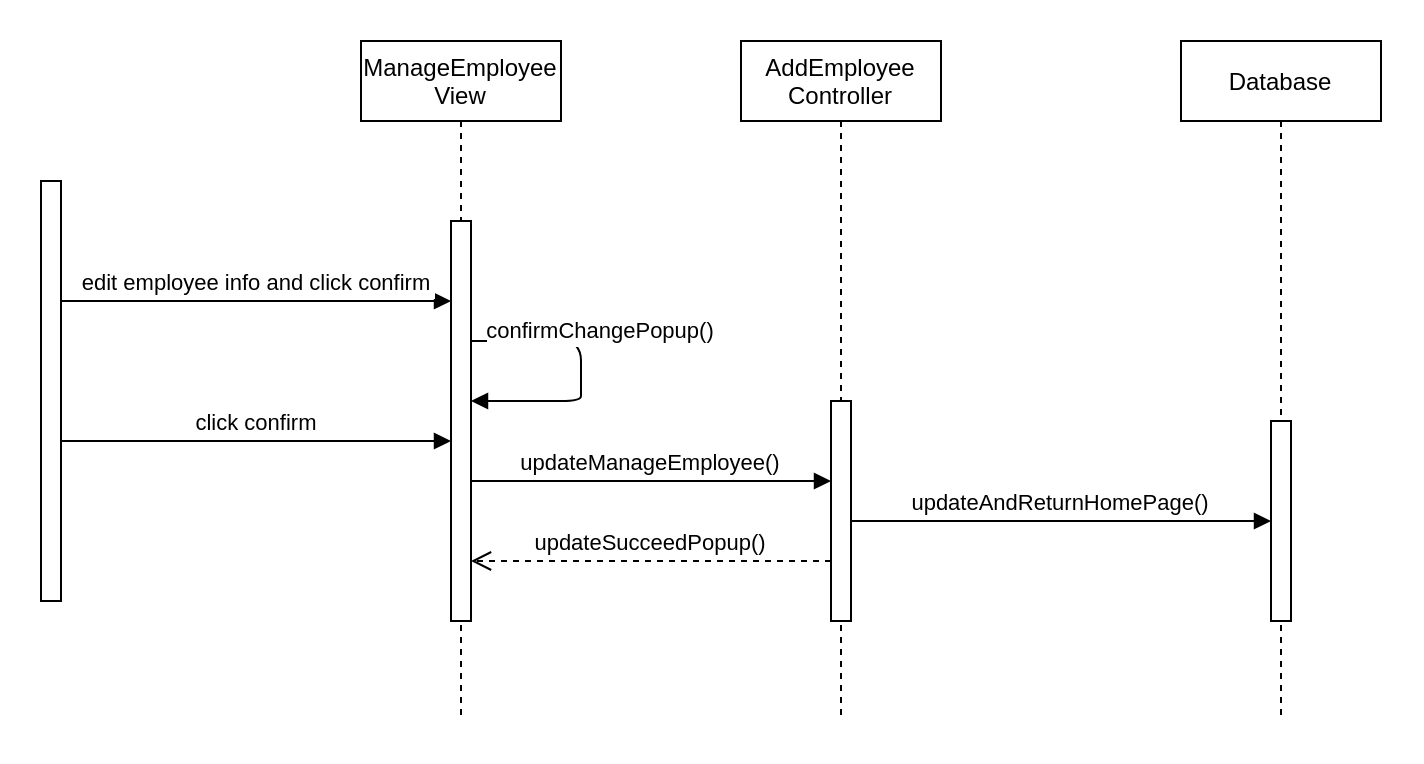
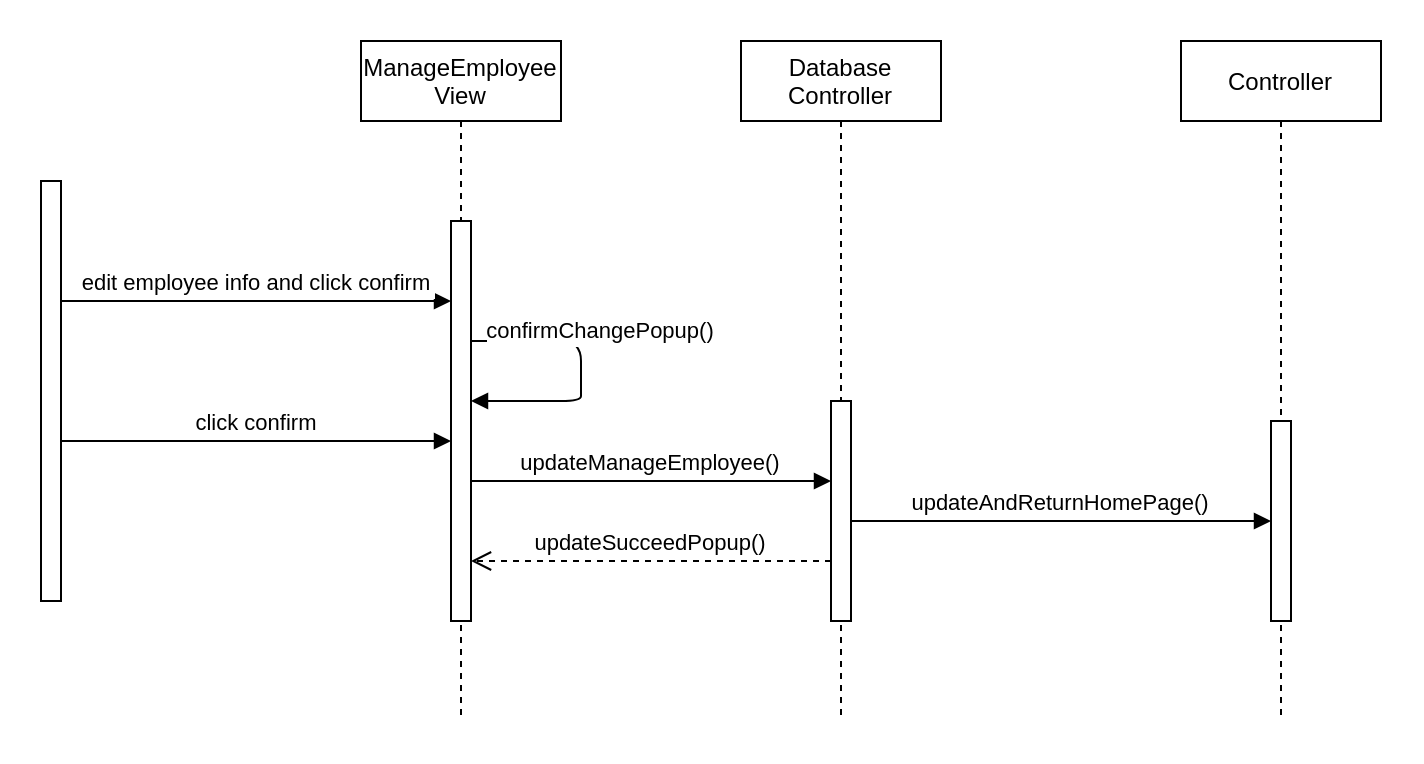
node "AddEmployee Controller": label "AddEmployee Controller" -> "Database Controller"
node "Database": label "Database" -> "Controller"
